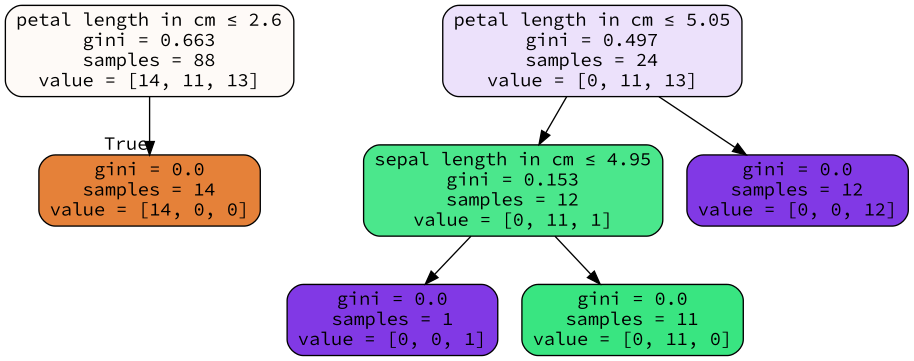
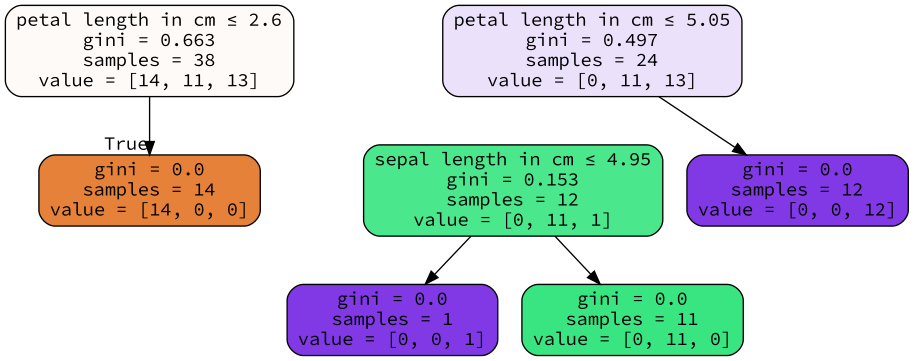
node "petal length in cm ≤ 2.6": text "samples = 88" -> "samples = 38"
edge "petal length in cm ≤ 5.05" -> "sepal length in cm ≤ 4.95": removed
